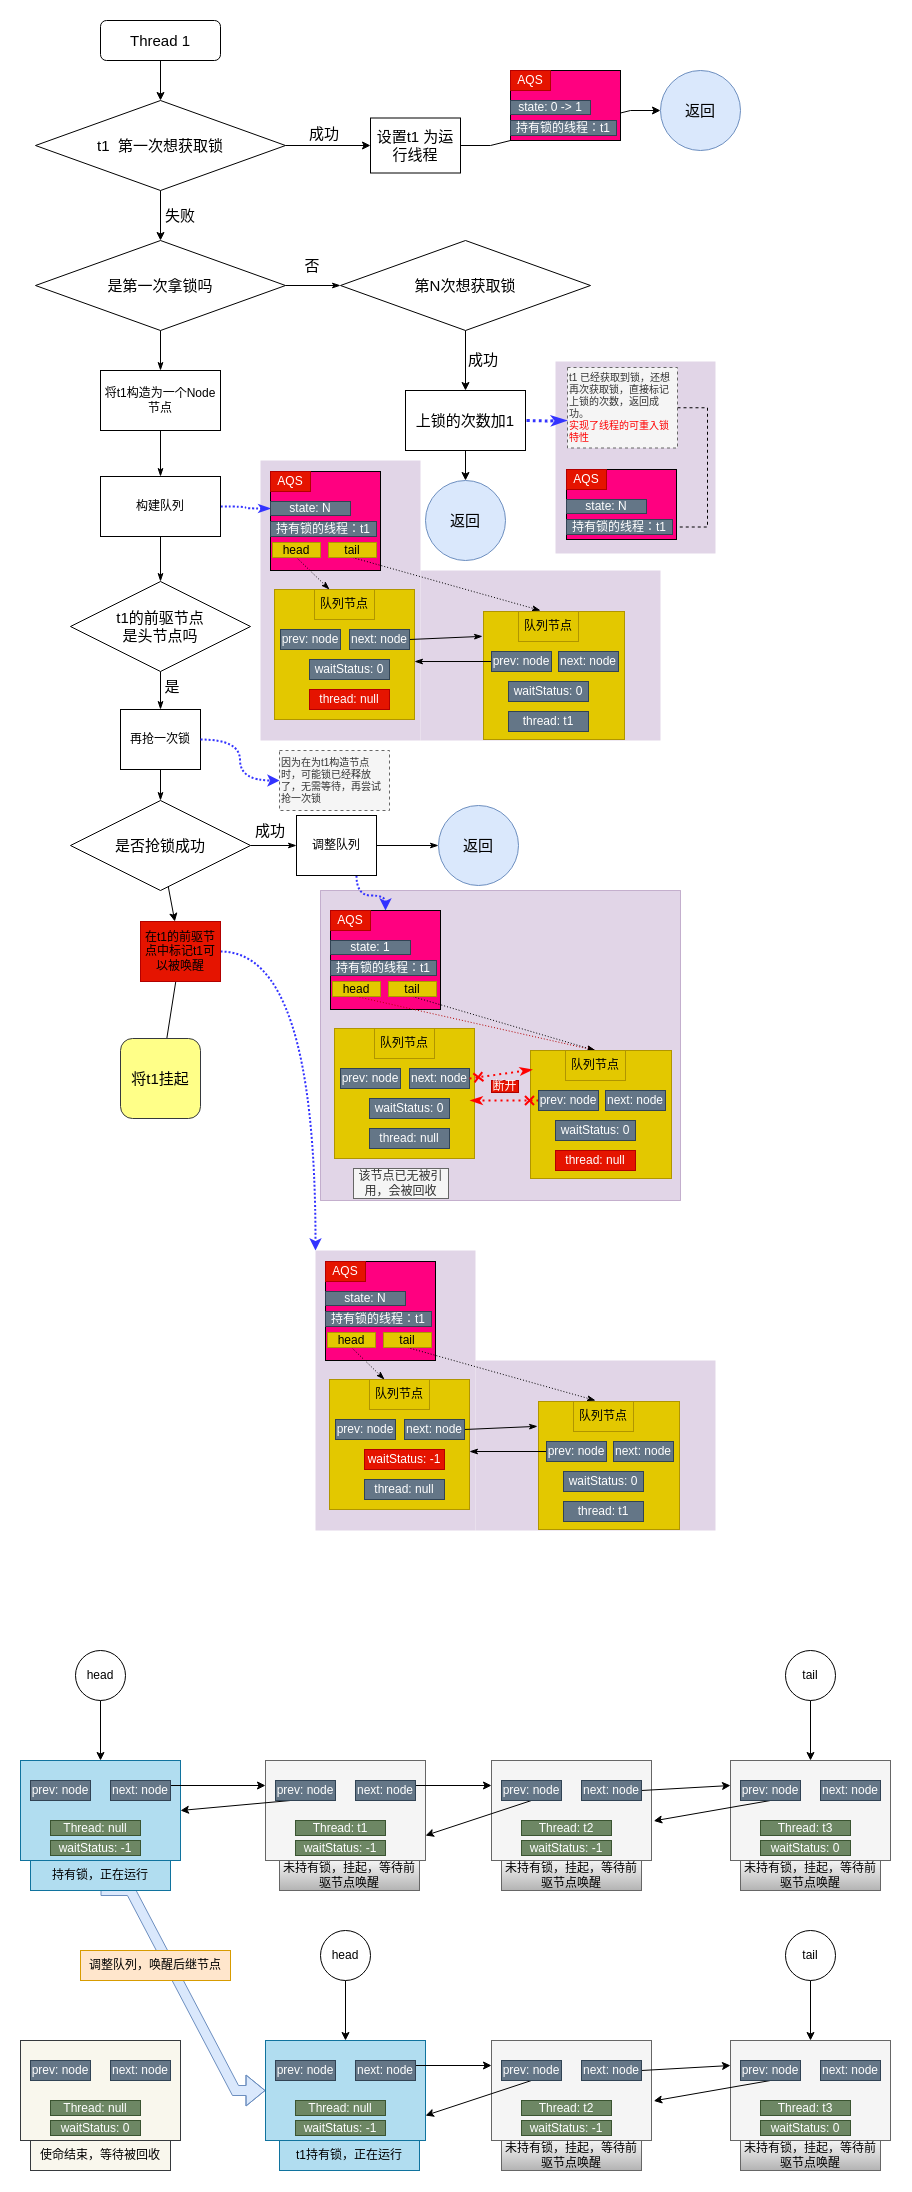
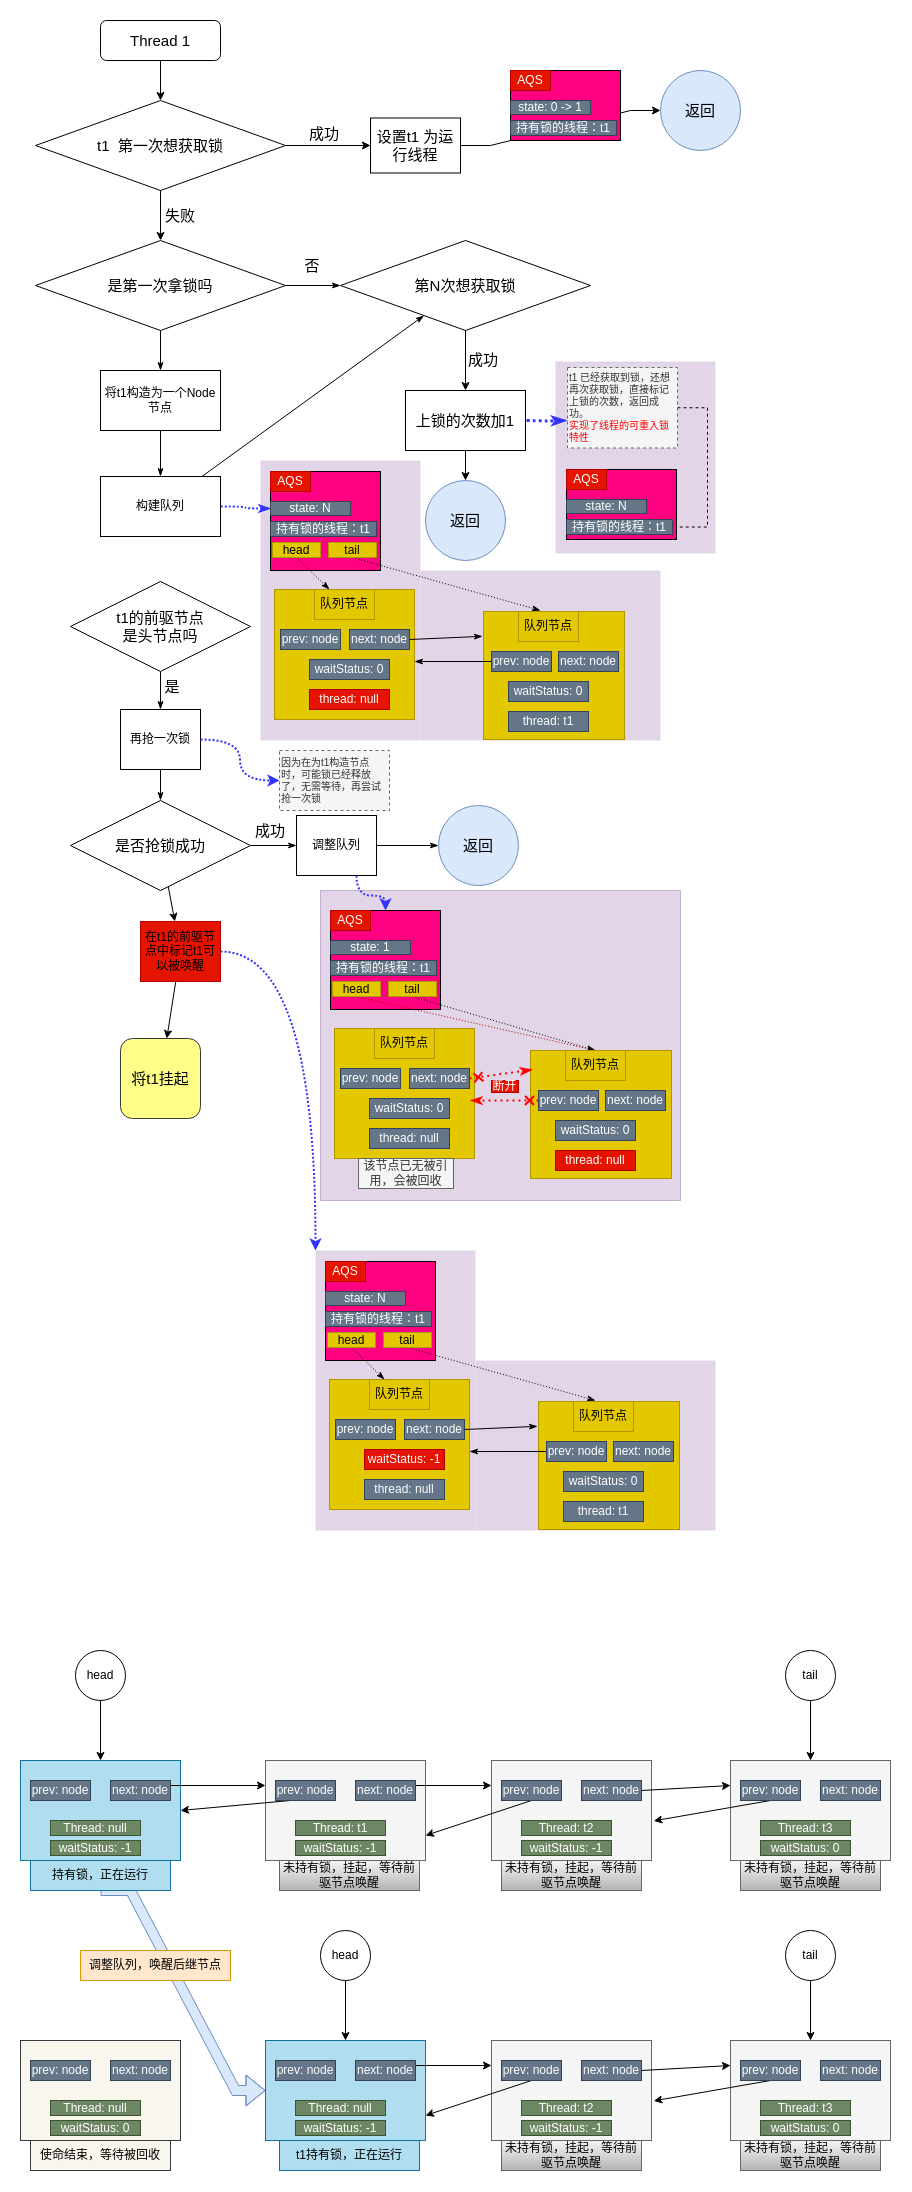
edge "构建队列" -> "t1的前驱节点 是头节点吗": now "构建队列" -> "第N次想获取锁"
edge "在t1的前驱节点中标记t1可以被唤醒" -- "将t1挂起": arrowhead none -> classic
node "该节点已无被引用，会被回收": moved (401, 1184) -> (406, 1174)
